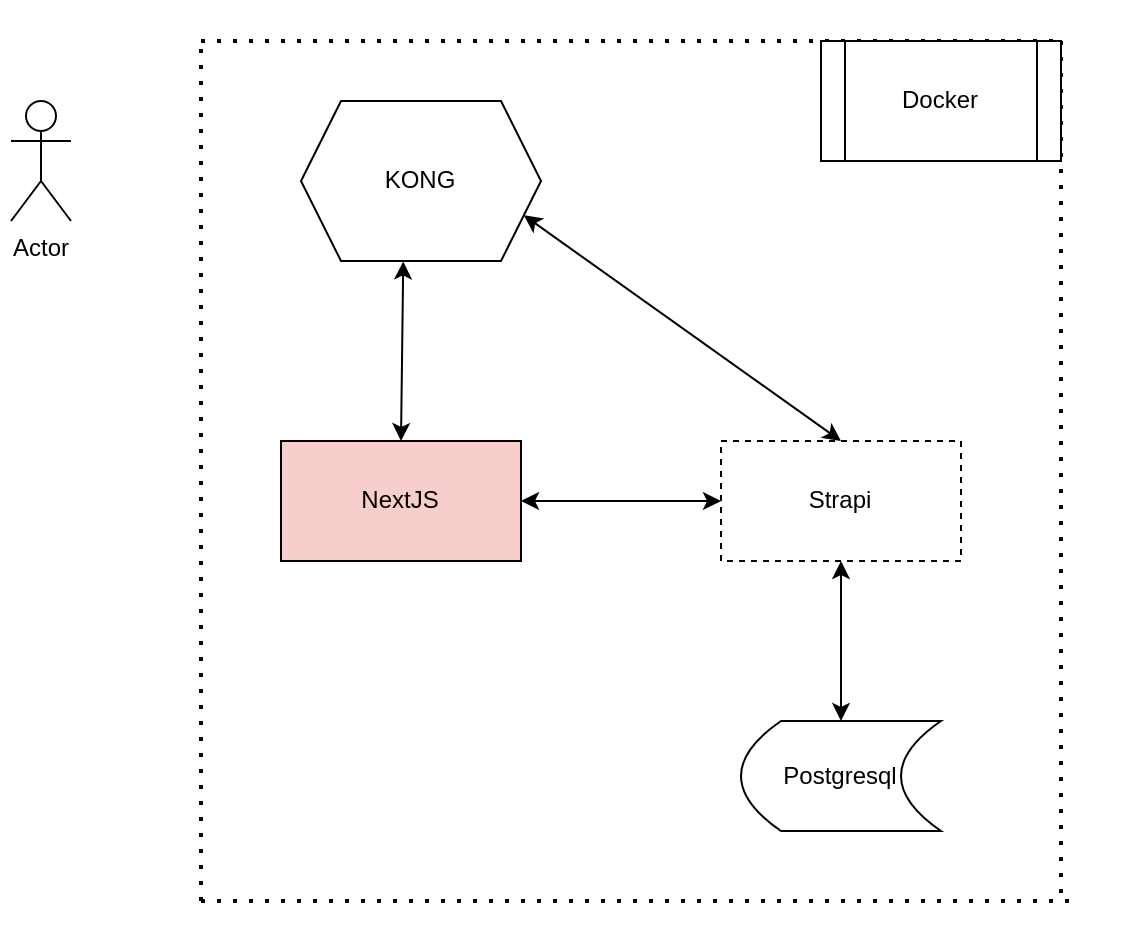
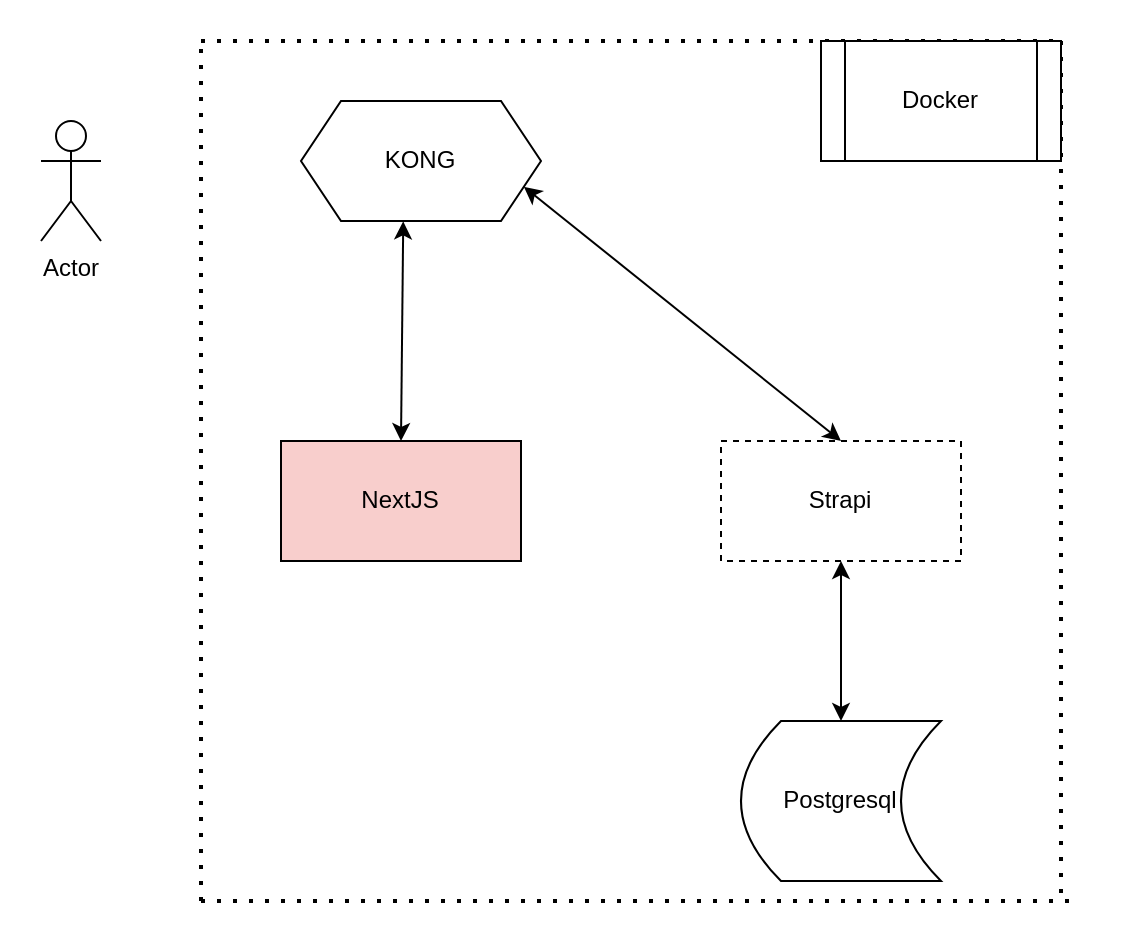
node "Actor": moved (41, 161) -> (71, 181)
node "KONG": size 240x160 -> 240x120
edge "NextJS" -- "Strapi": removed
node "Postgresql": size 200x110 -> 200x160
